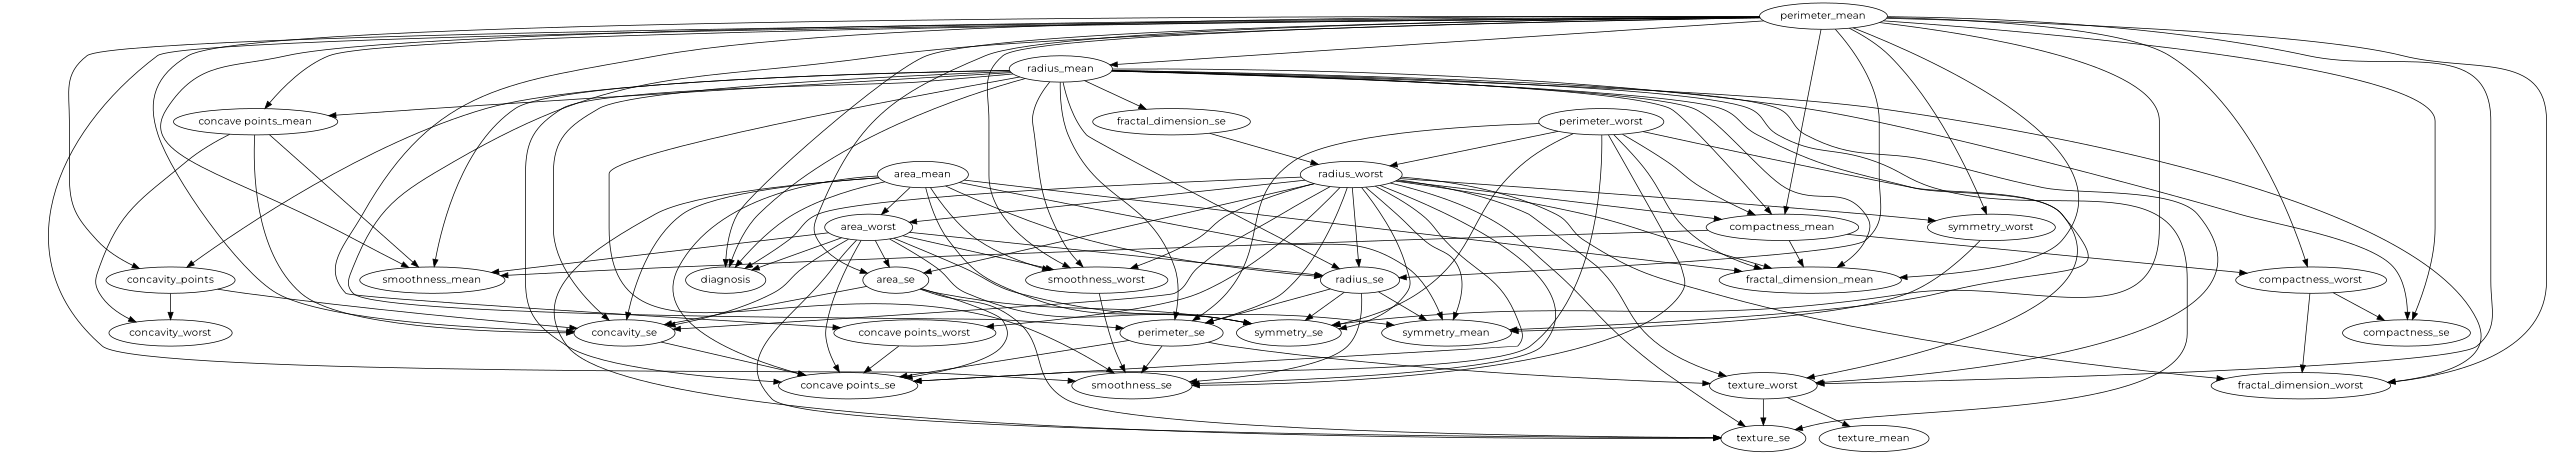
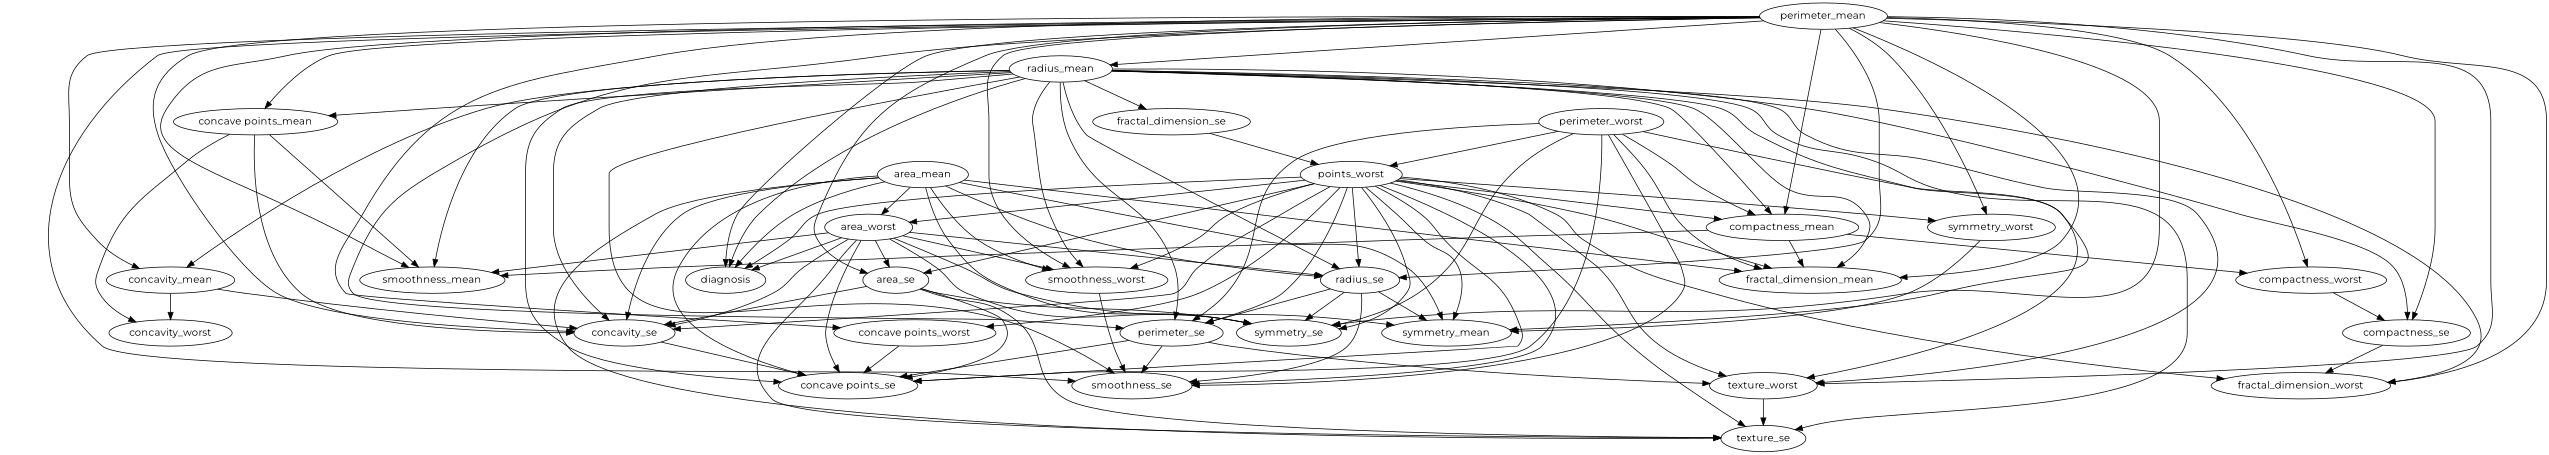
node "radius_worst": label "radius_worst" -> "points_worst"
node "concavity_points": label "concavity_points" -> "concavity_mean"
edge "compactness_worst" -> "fractal_dimension_worst": now "compactness_se" -> "fractal_dimension_worst"
node "texture_mean": removed
